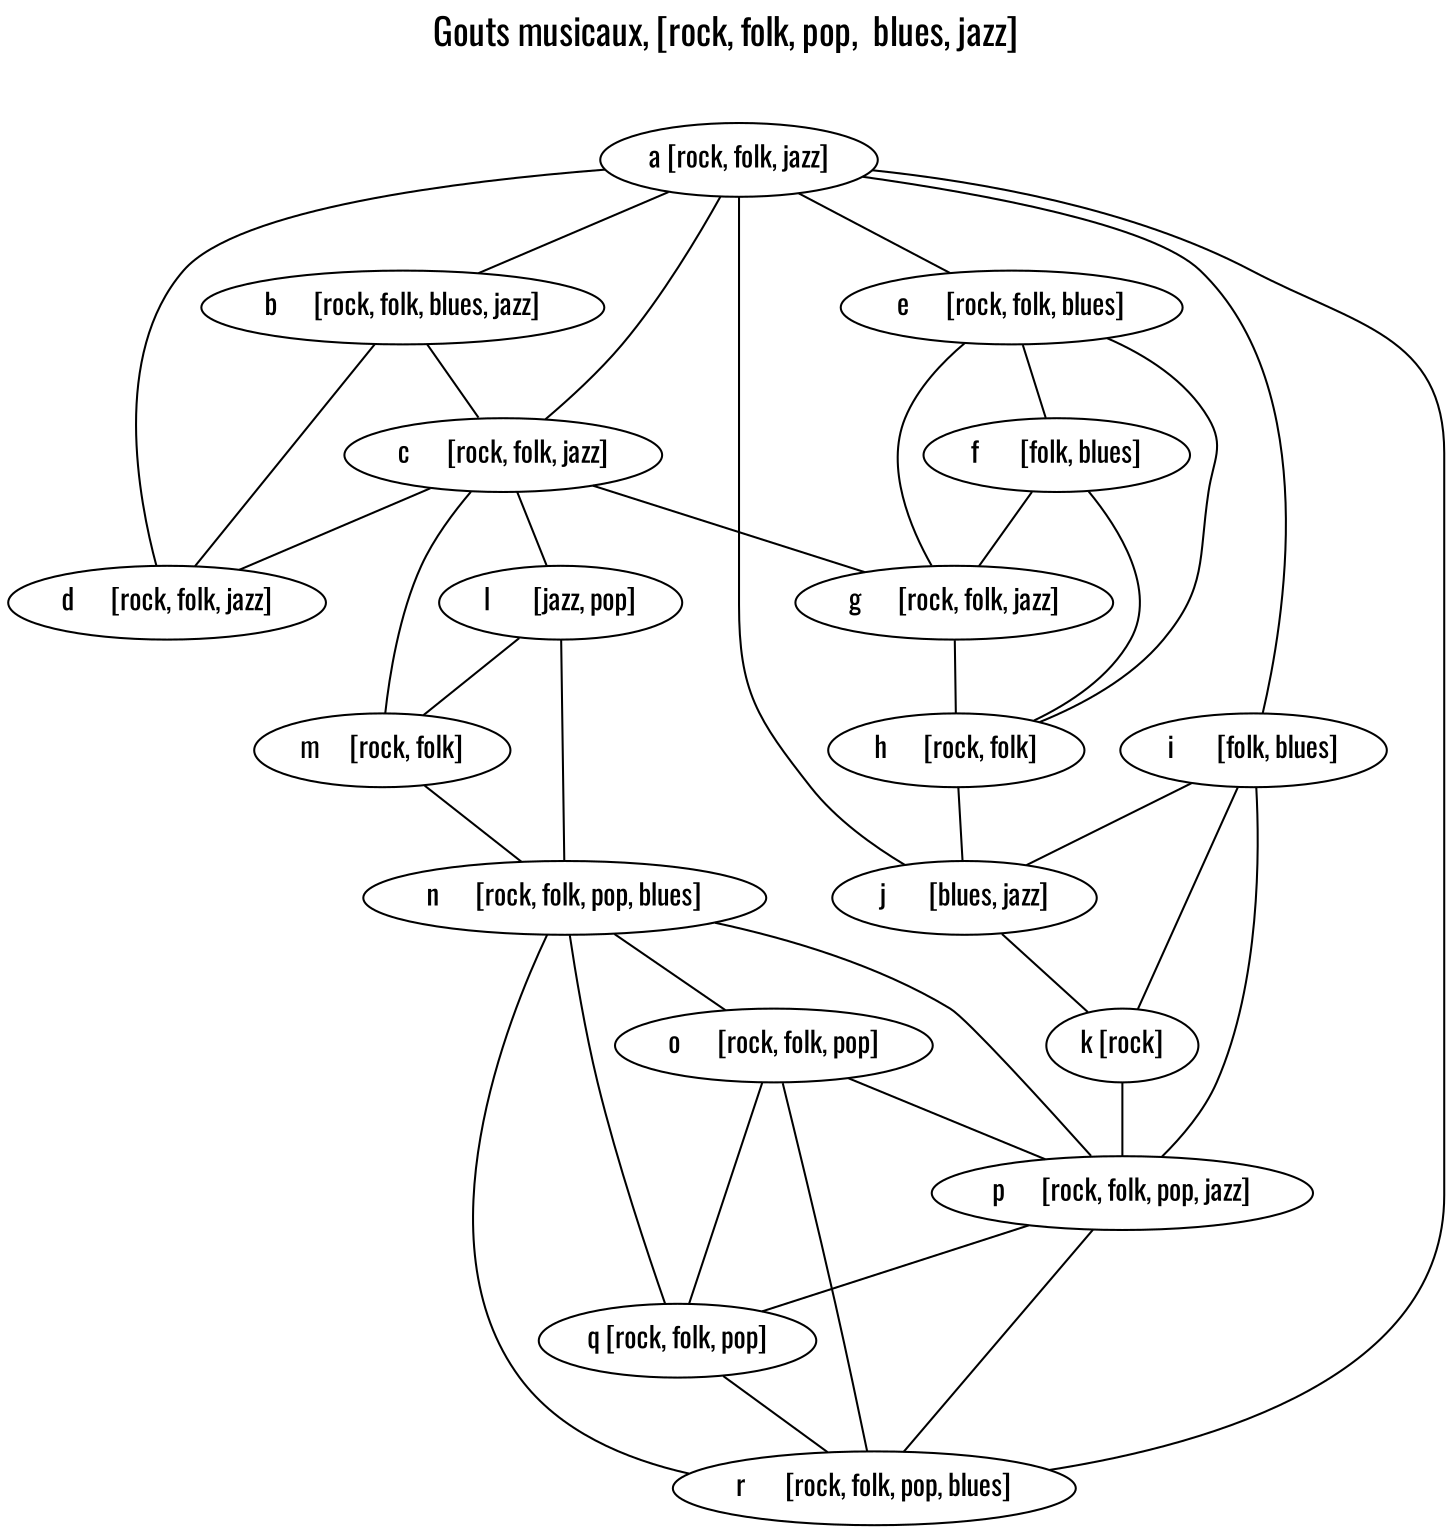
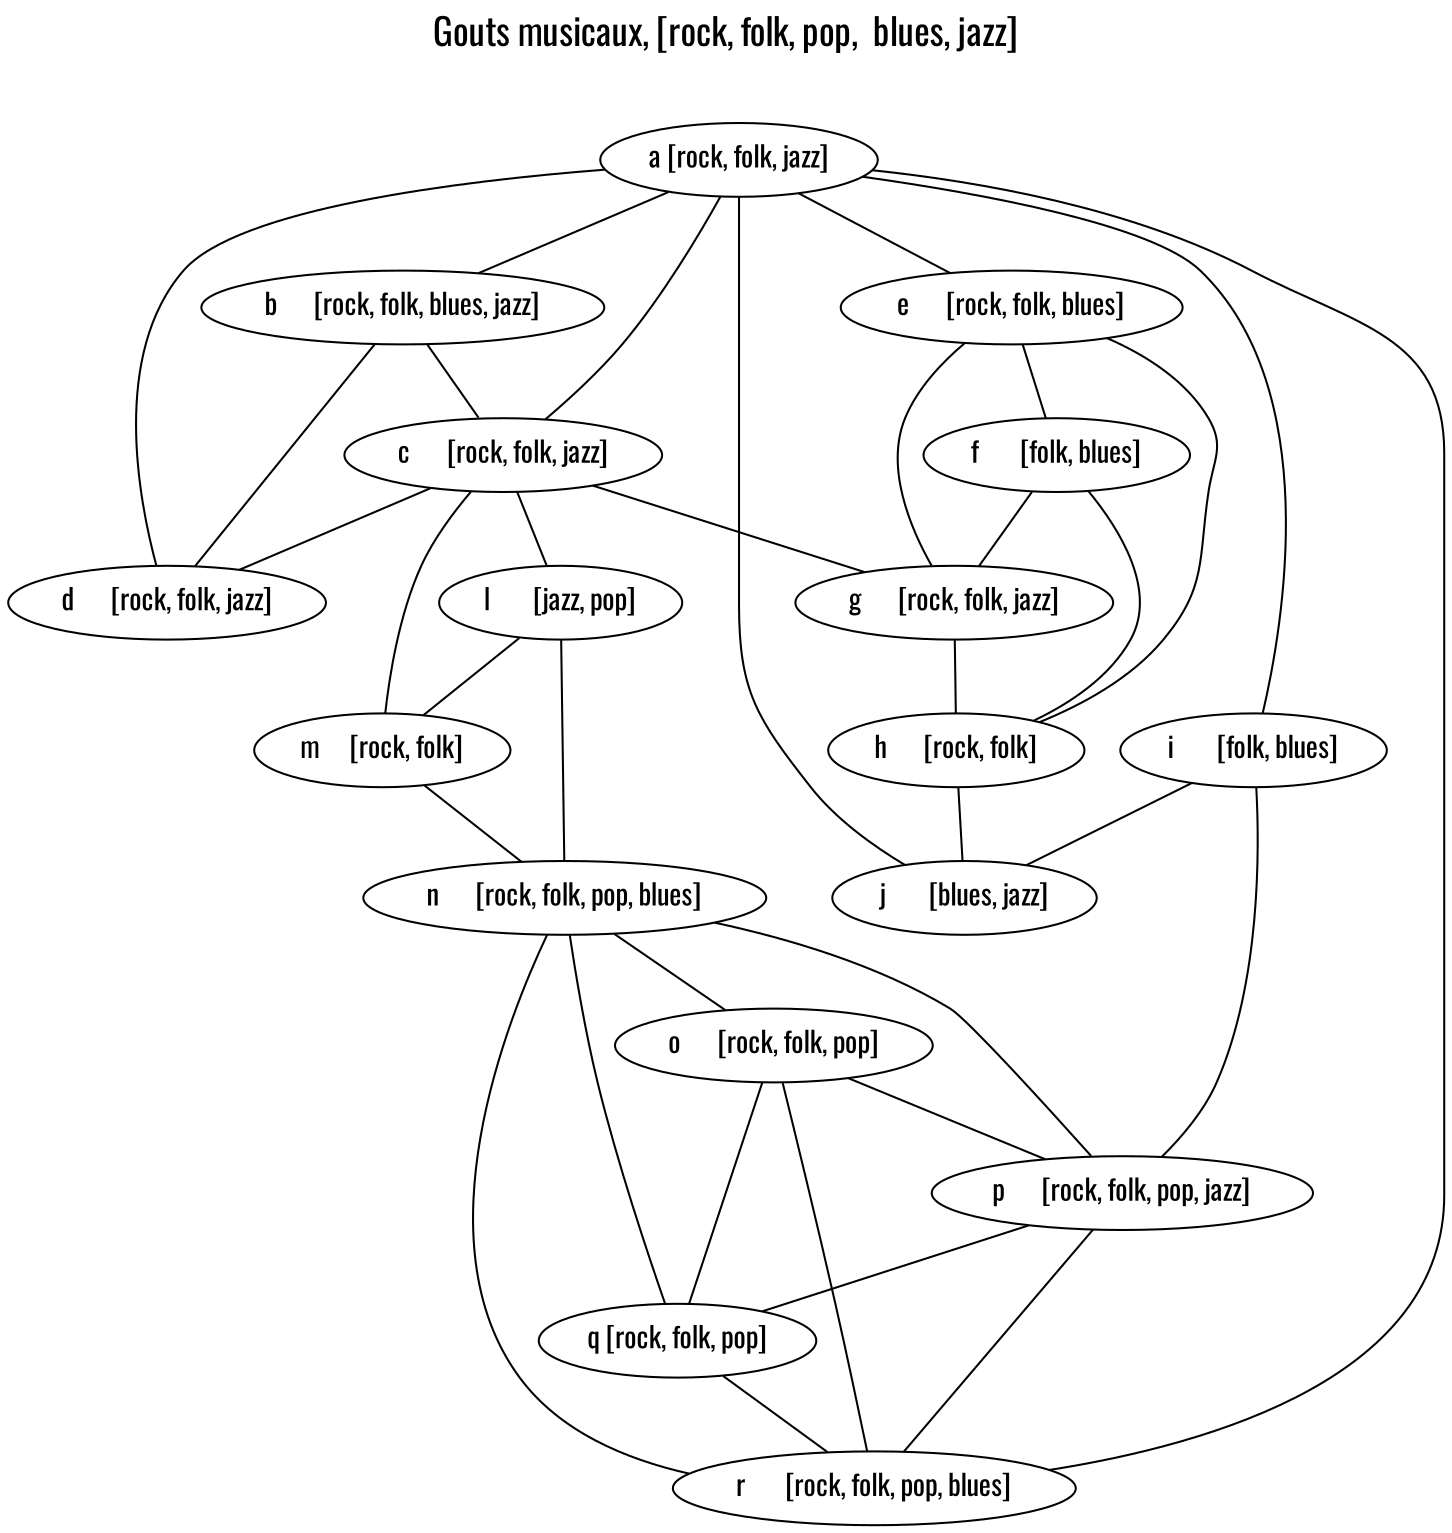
node "k [rock]": removed
